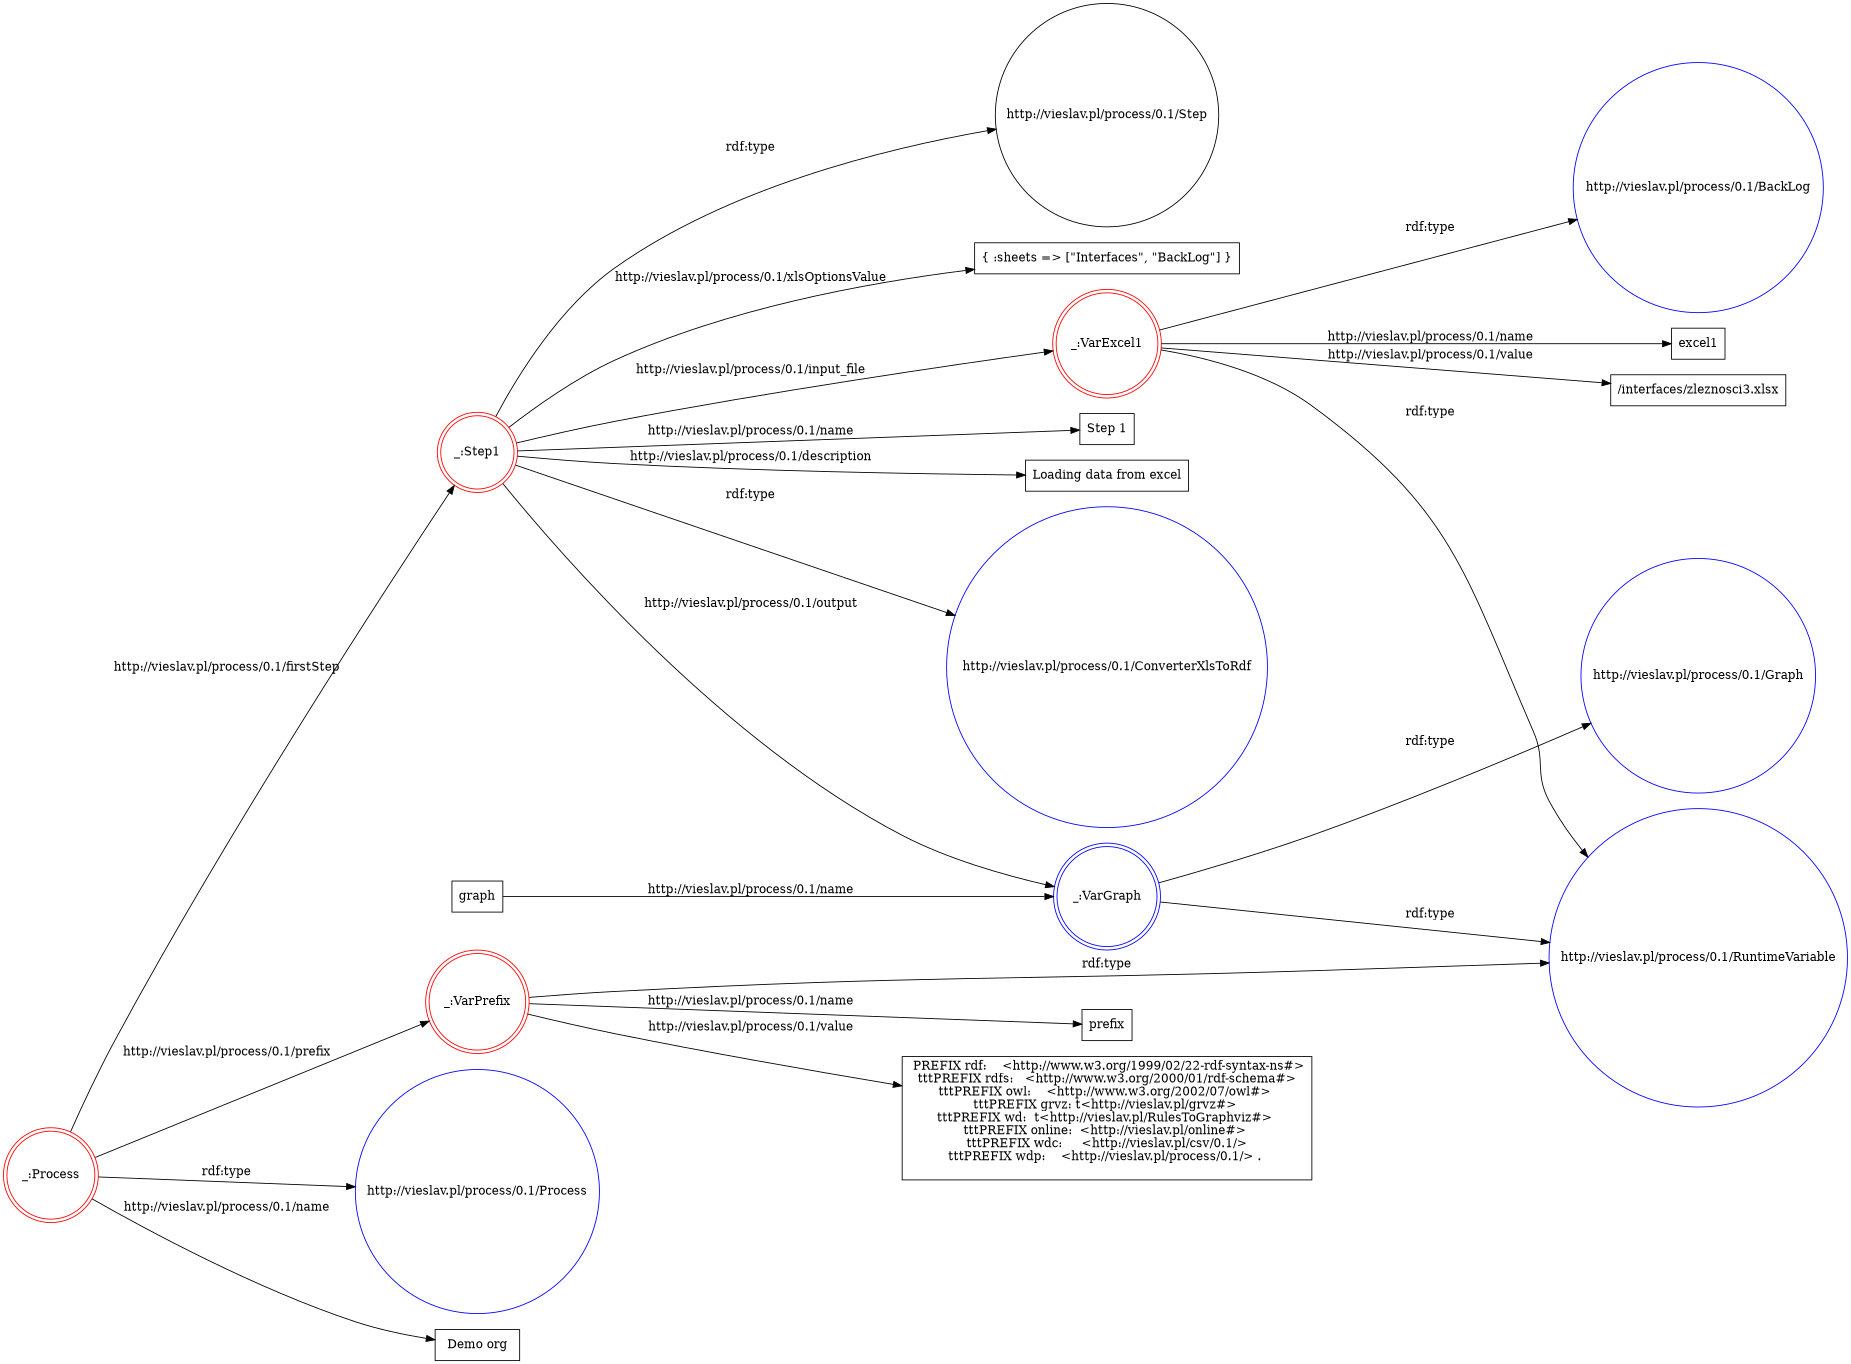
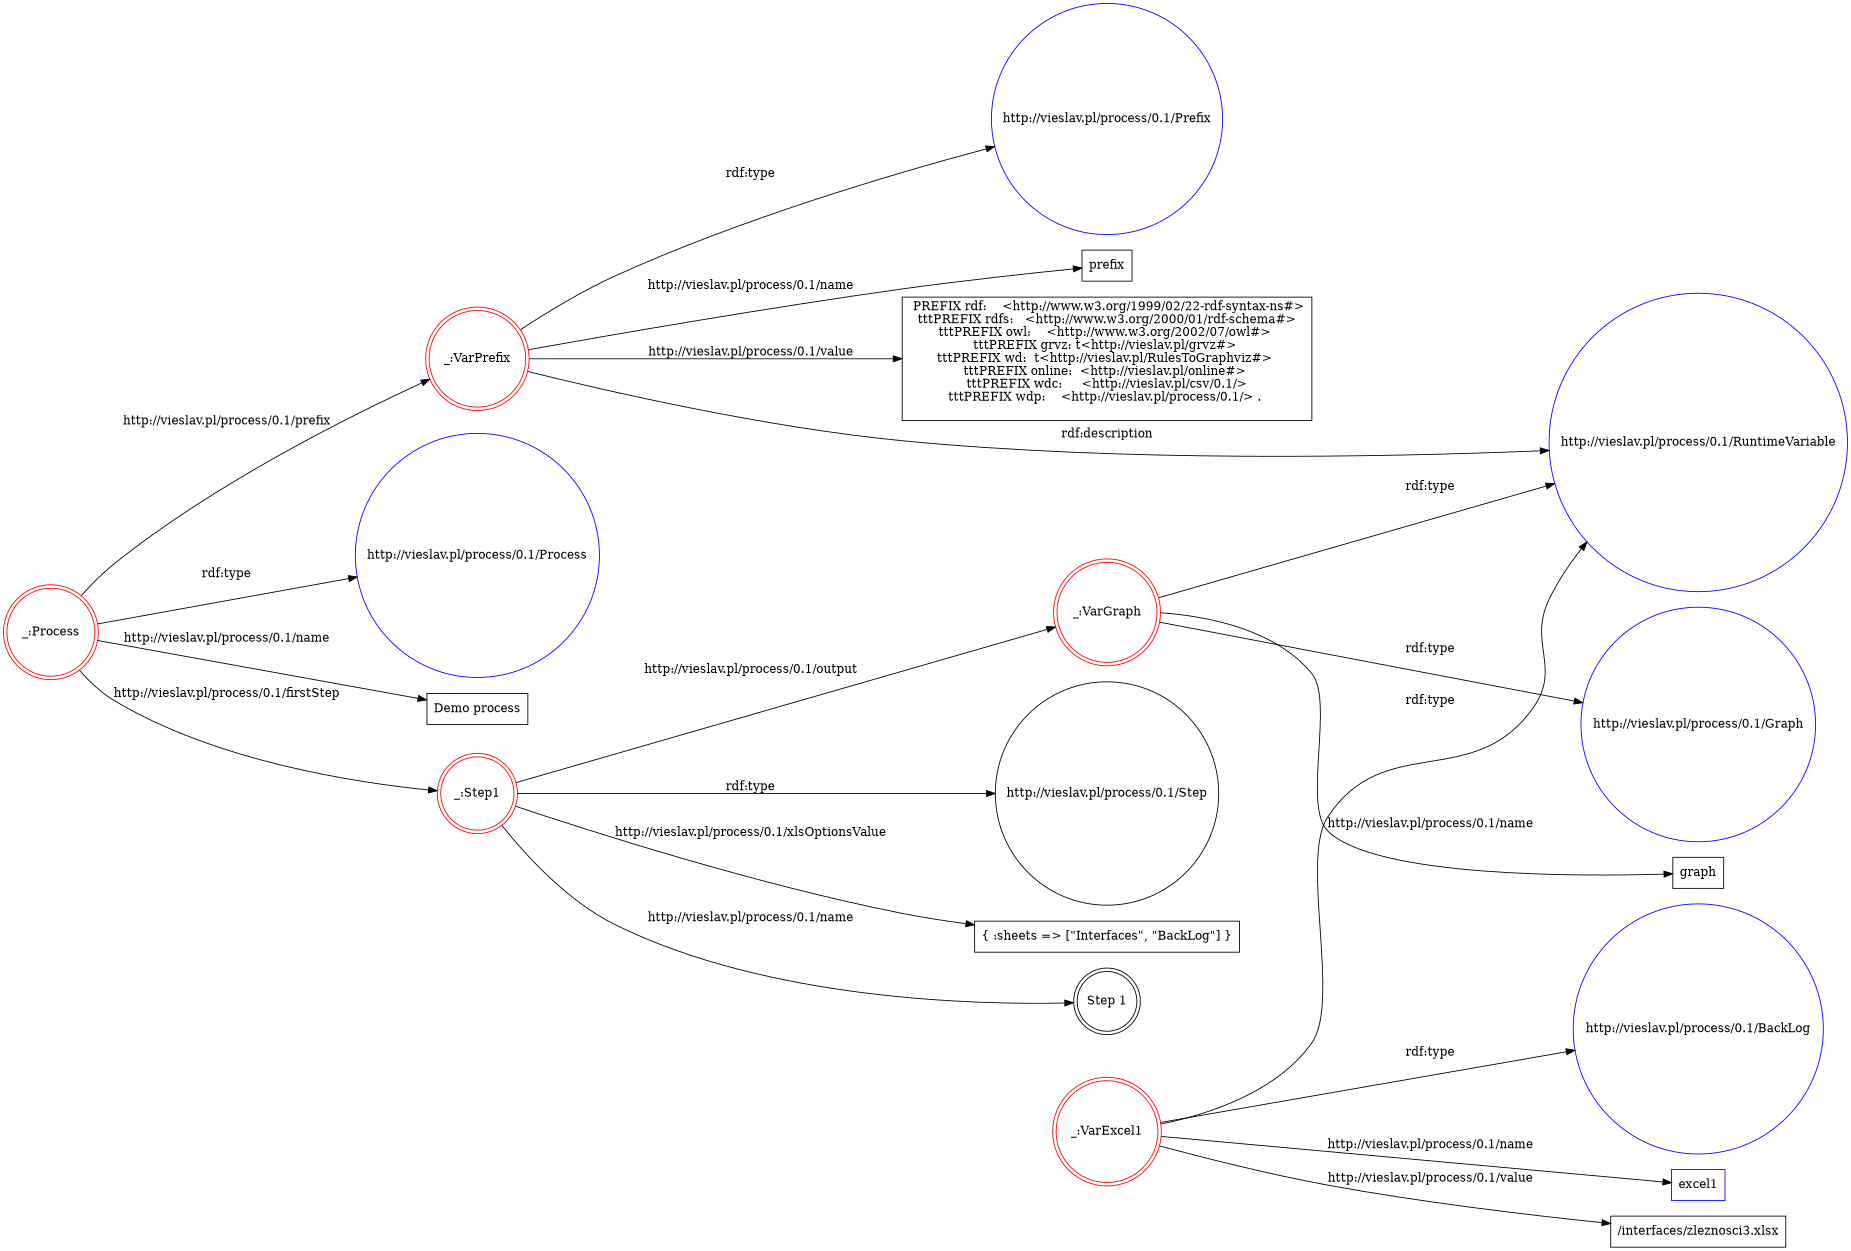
node "http://vieslav.pl/process/0.1/Prefix": added
node "excel1": color black -> blue
edge "_:Step1" -> "_:VarExcel1": removed, label "http://vieslav.pl/process/0.1/input_file"
node "Step 1": shape box -> doublecircle
node "Loading data from excel": removed
node "http://vieslav.pl/process/0.1/ConverterXlsToRdf": removed
edge "graph" -> "_:VarGraph": reversed
node "_:VarGraph": color blue -> red
edge "_:VarPrefix" -> "http://vieslav.pl/process/0.1/RuntimeVariable": label "rdf:type" -> "rdf:description"
node "Demo org": label "Demo org" -> "Demo process"
